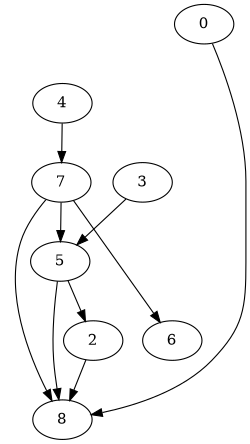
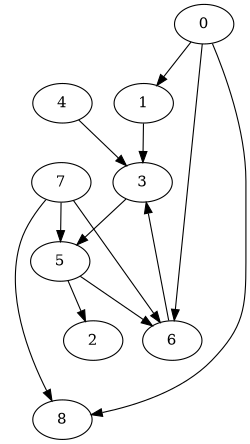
node "1": added
edge "4" -> "7": now "4" -> "3"
edge "0" -> "6": added
edge "6" -> "3": added
edge "5" -> "8": now "5" -> "6"
edge "2" -> "8": removed
